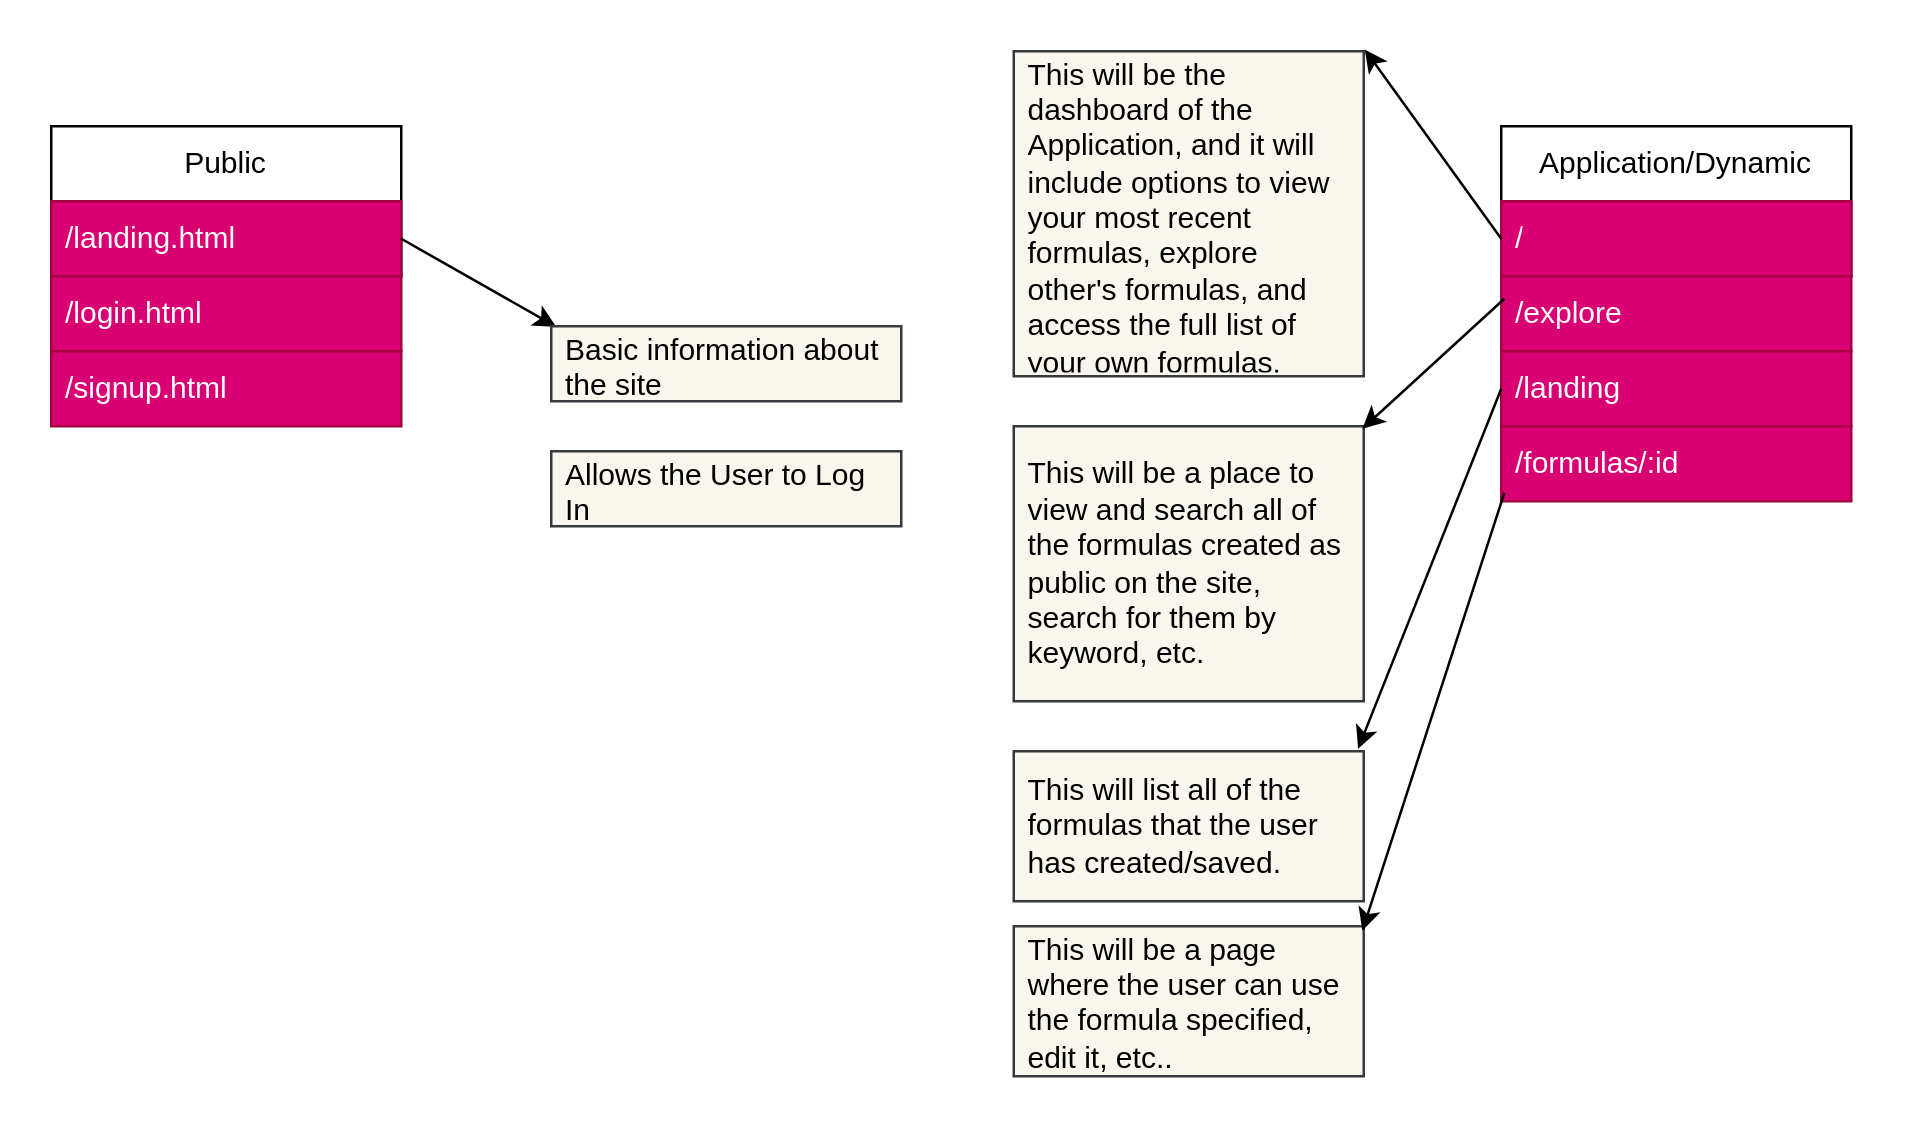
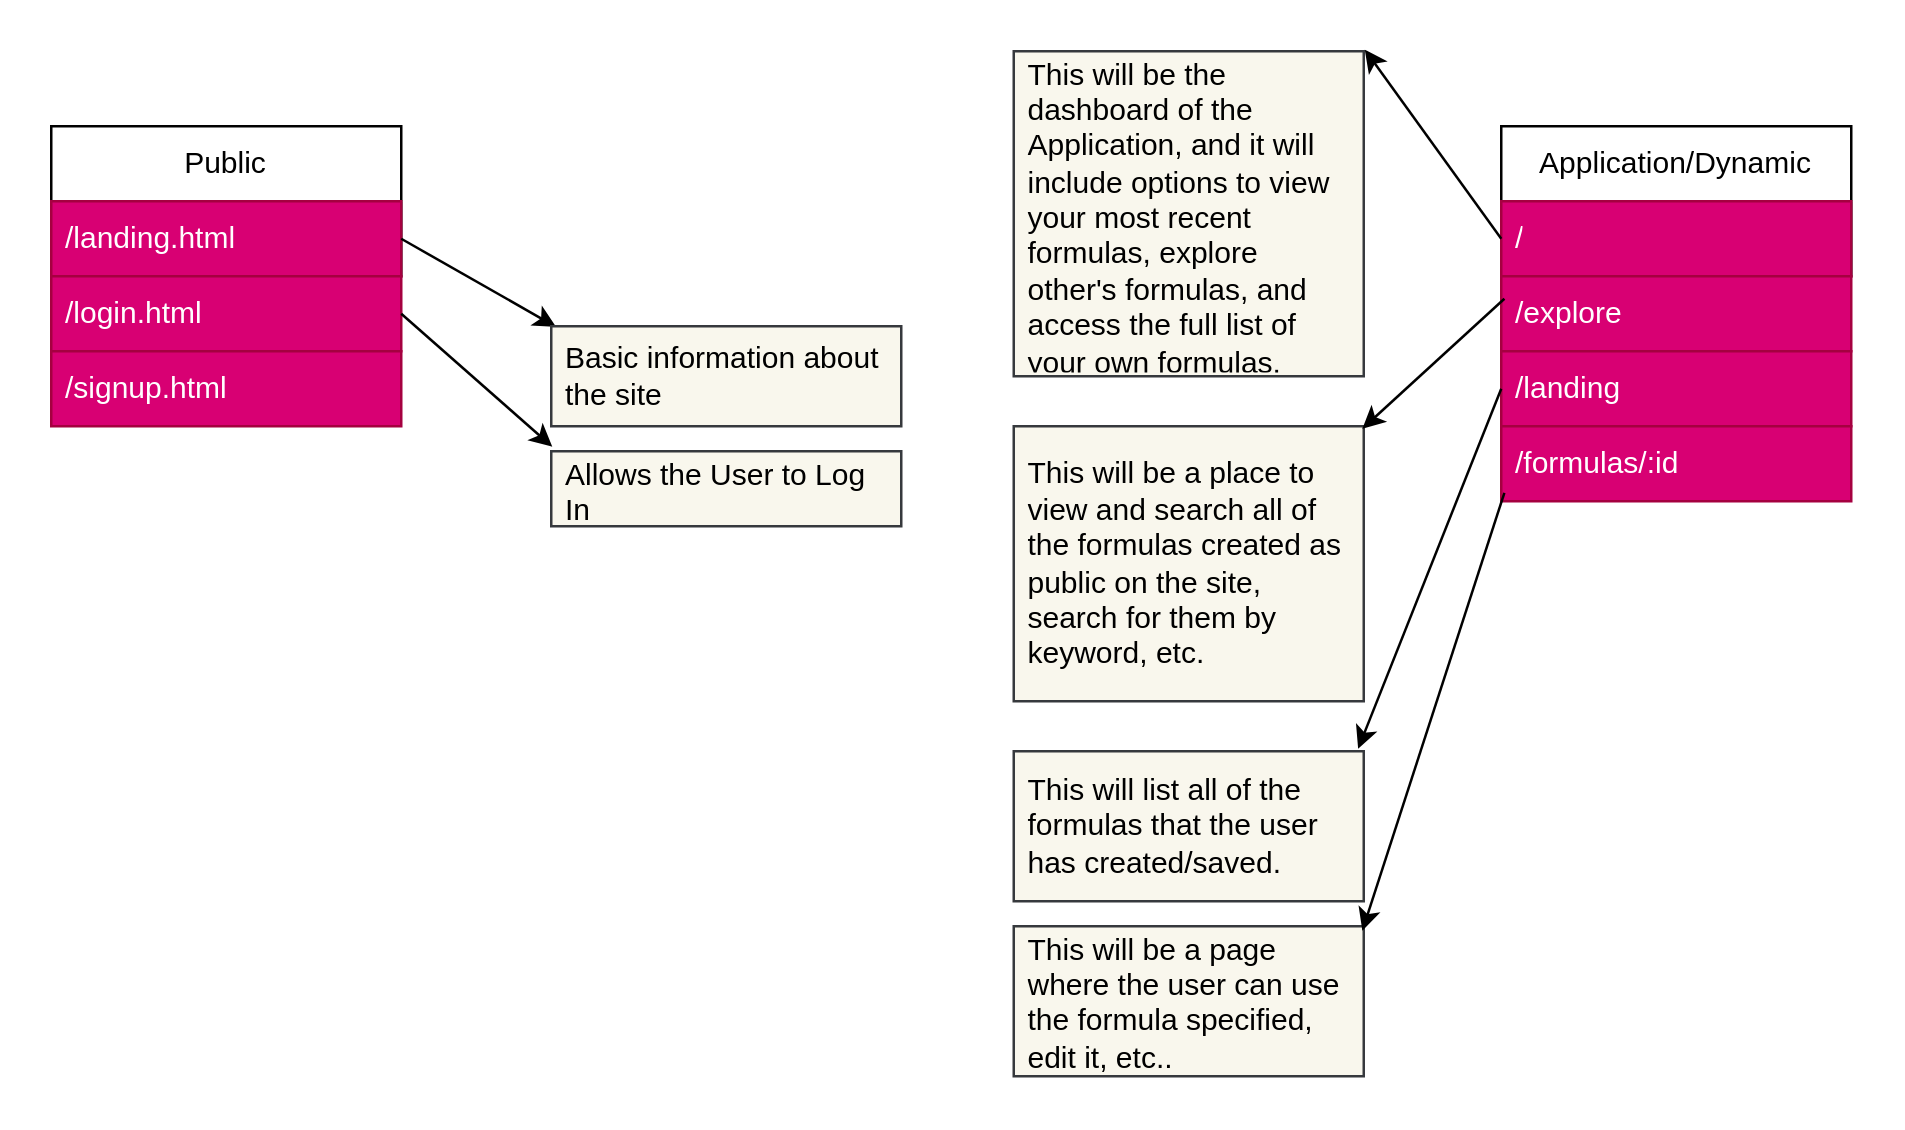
node "Basic information about the site": size 350x75 -> 350x100
edge "/login.html" -> "Allows the User to Log In": added
